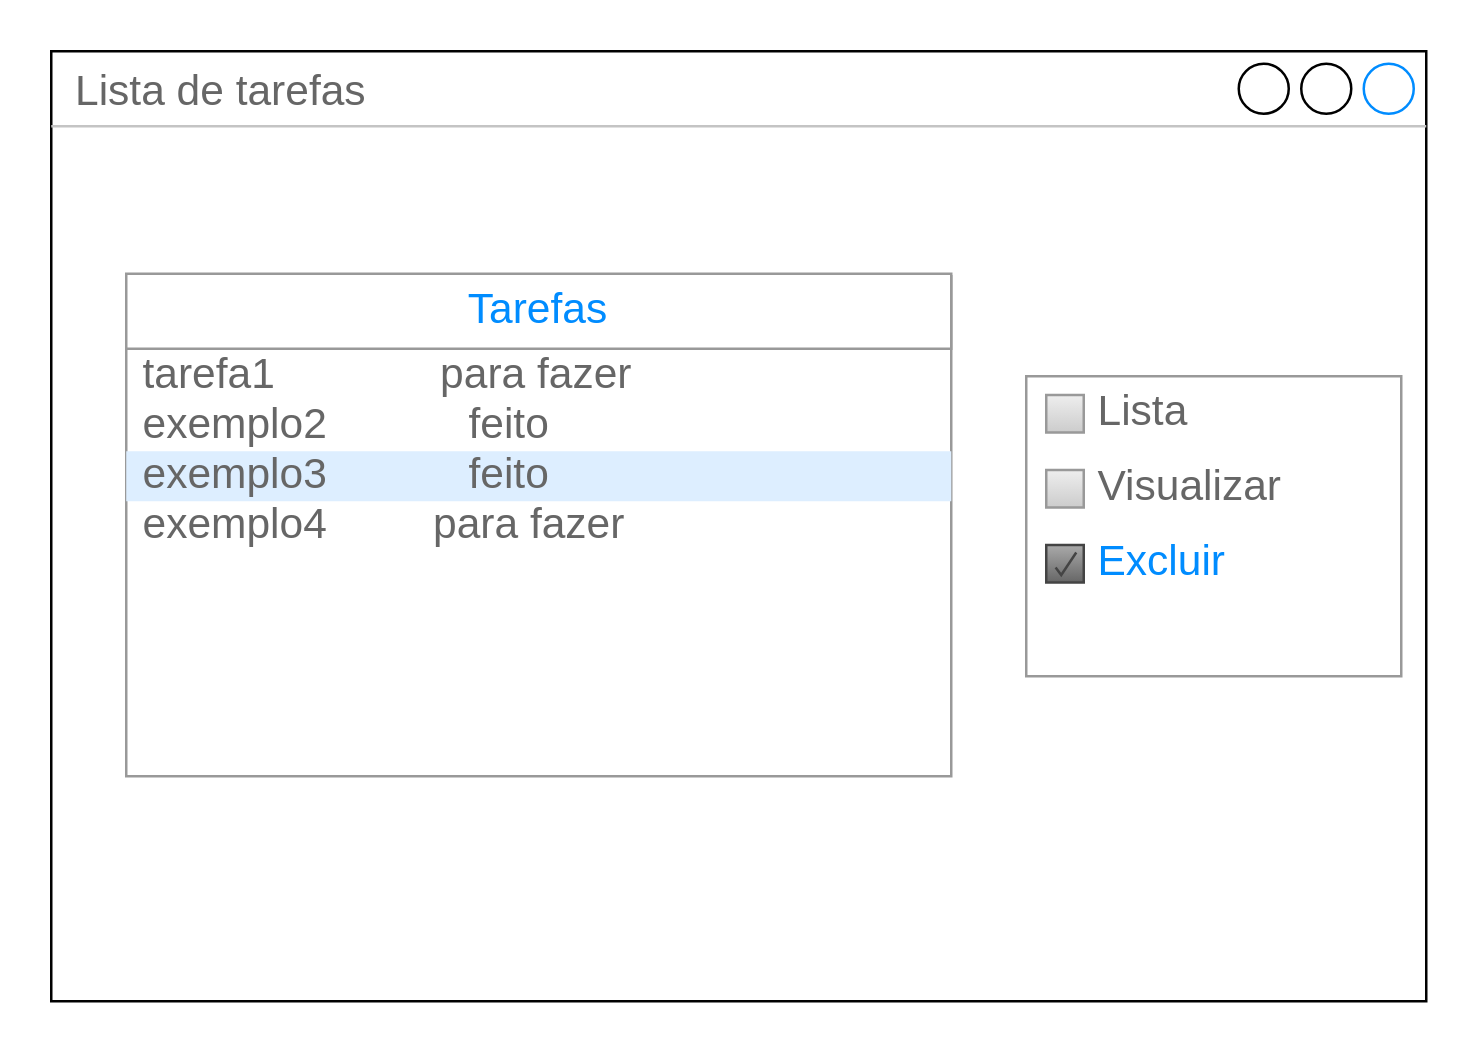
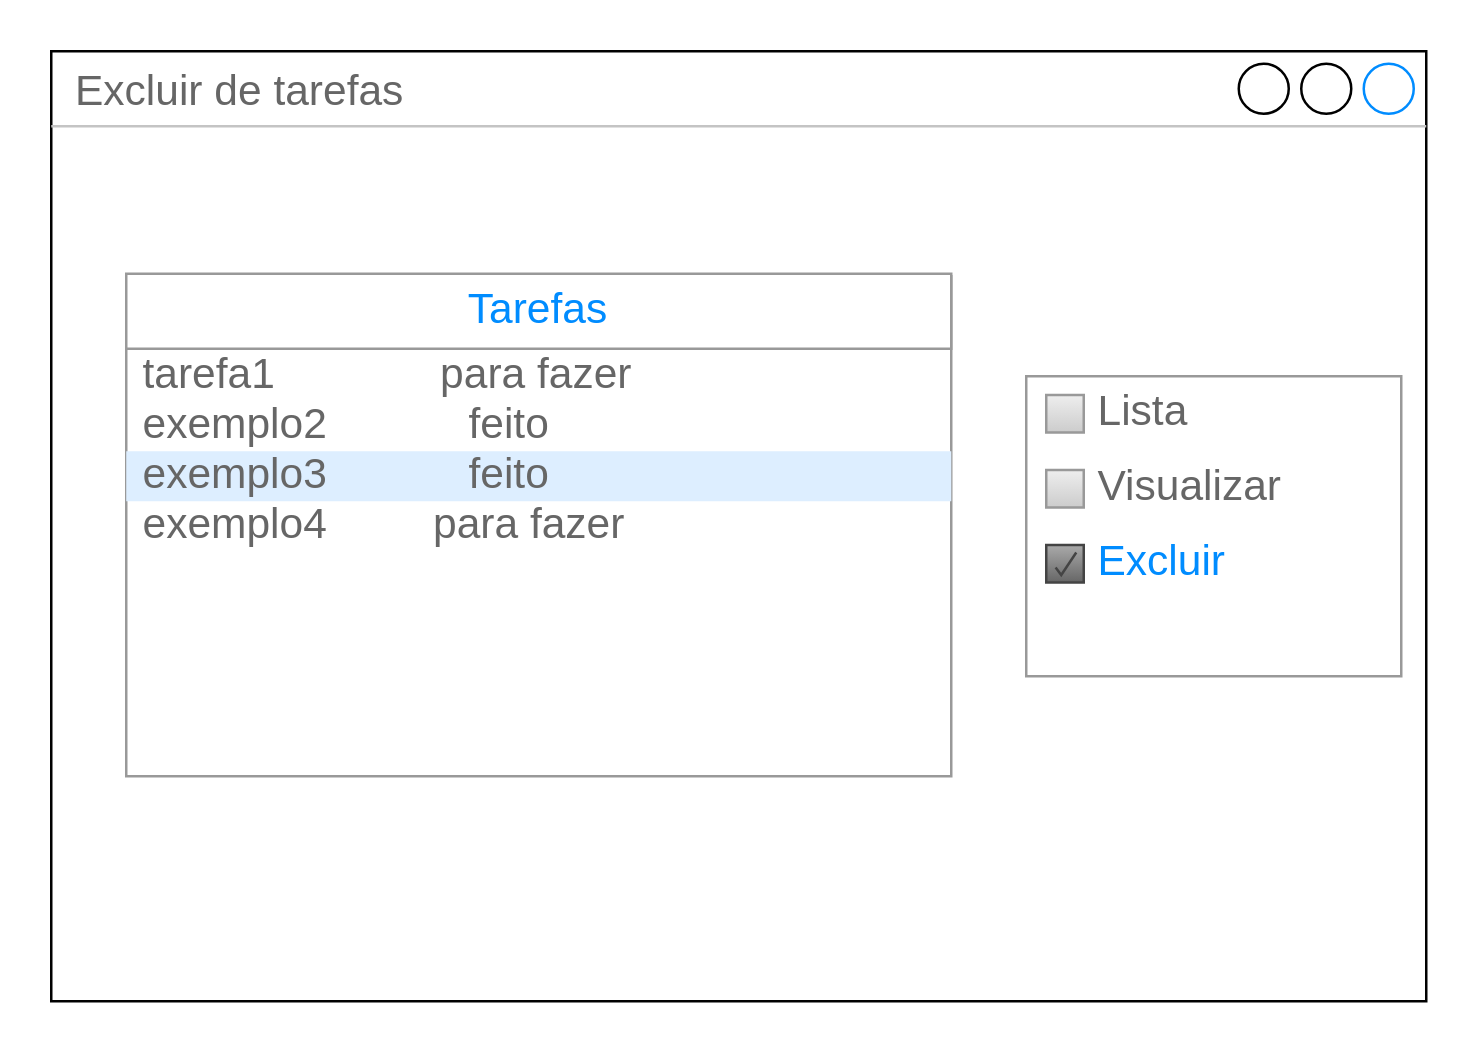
node "Lista de tarefas": label "Lista de tarefas" -> "Excluir de tarefas"
